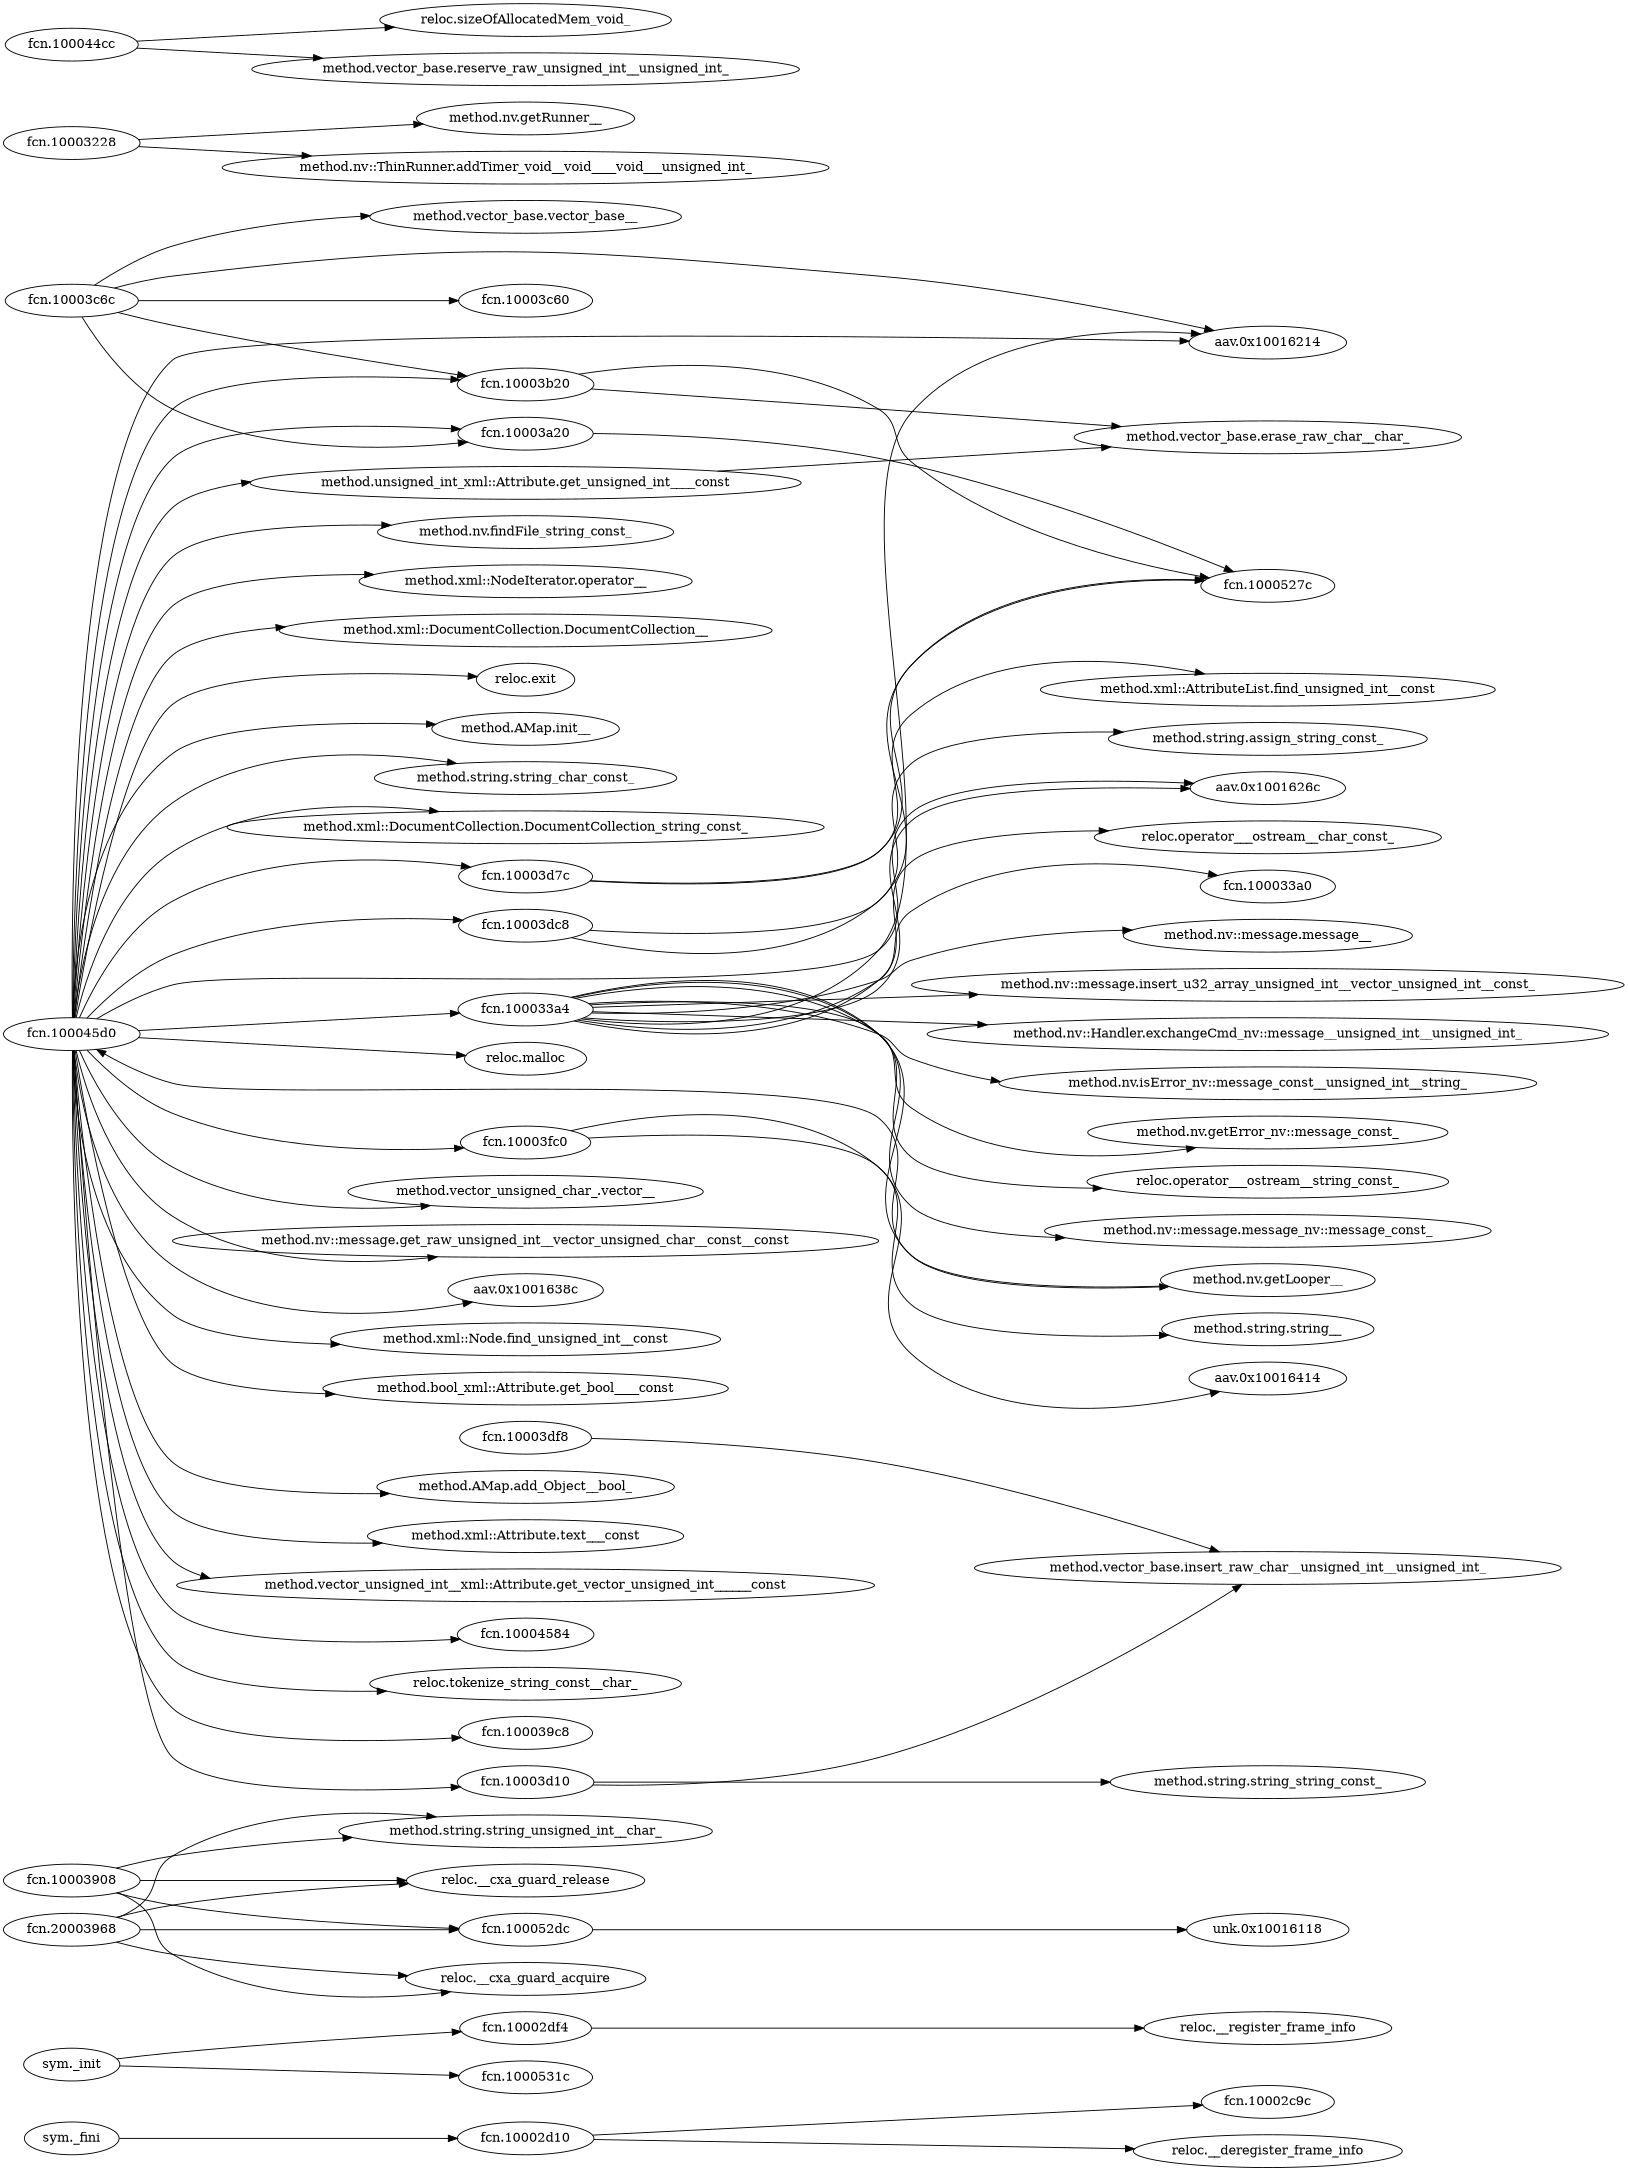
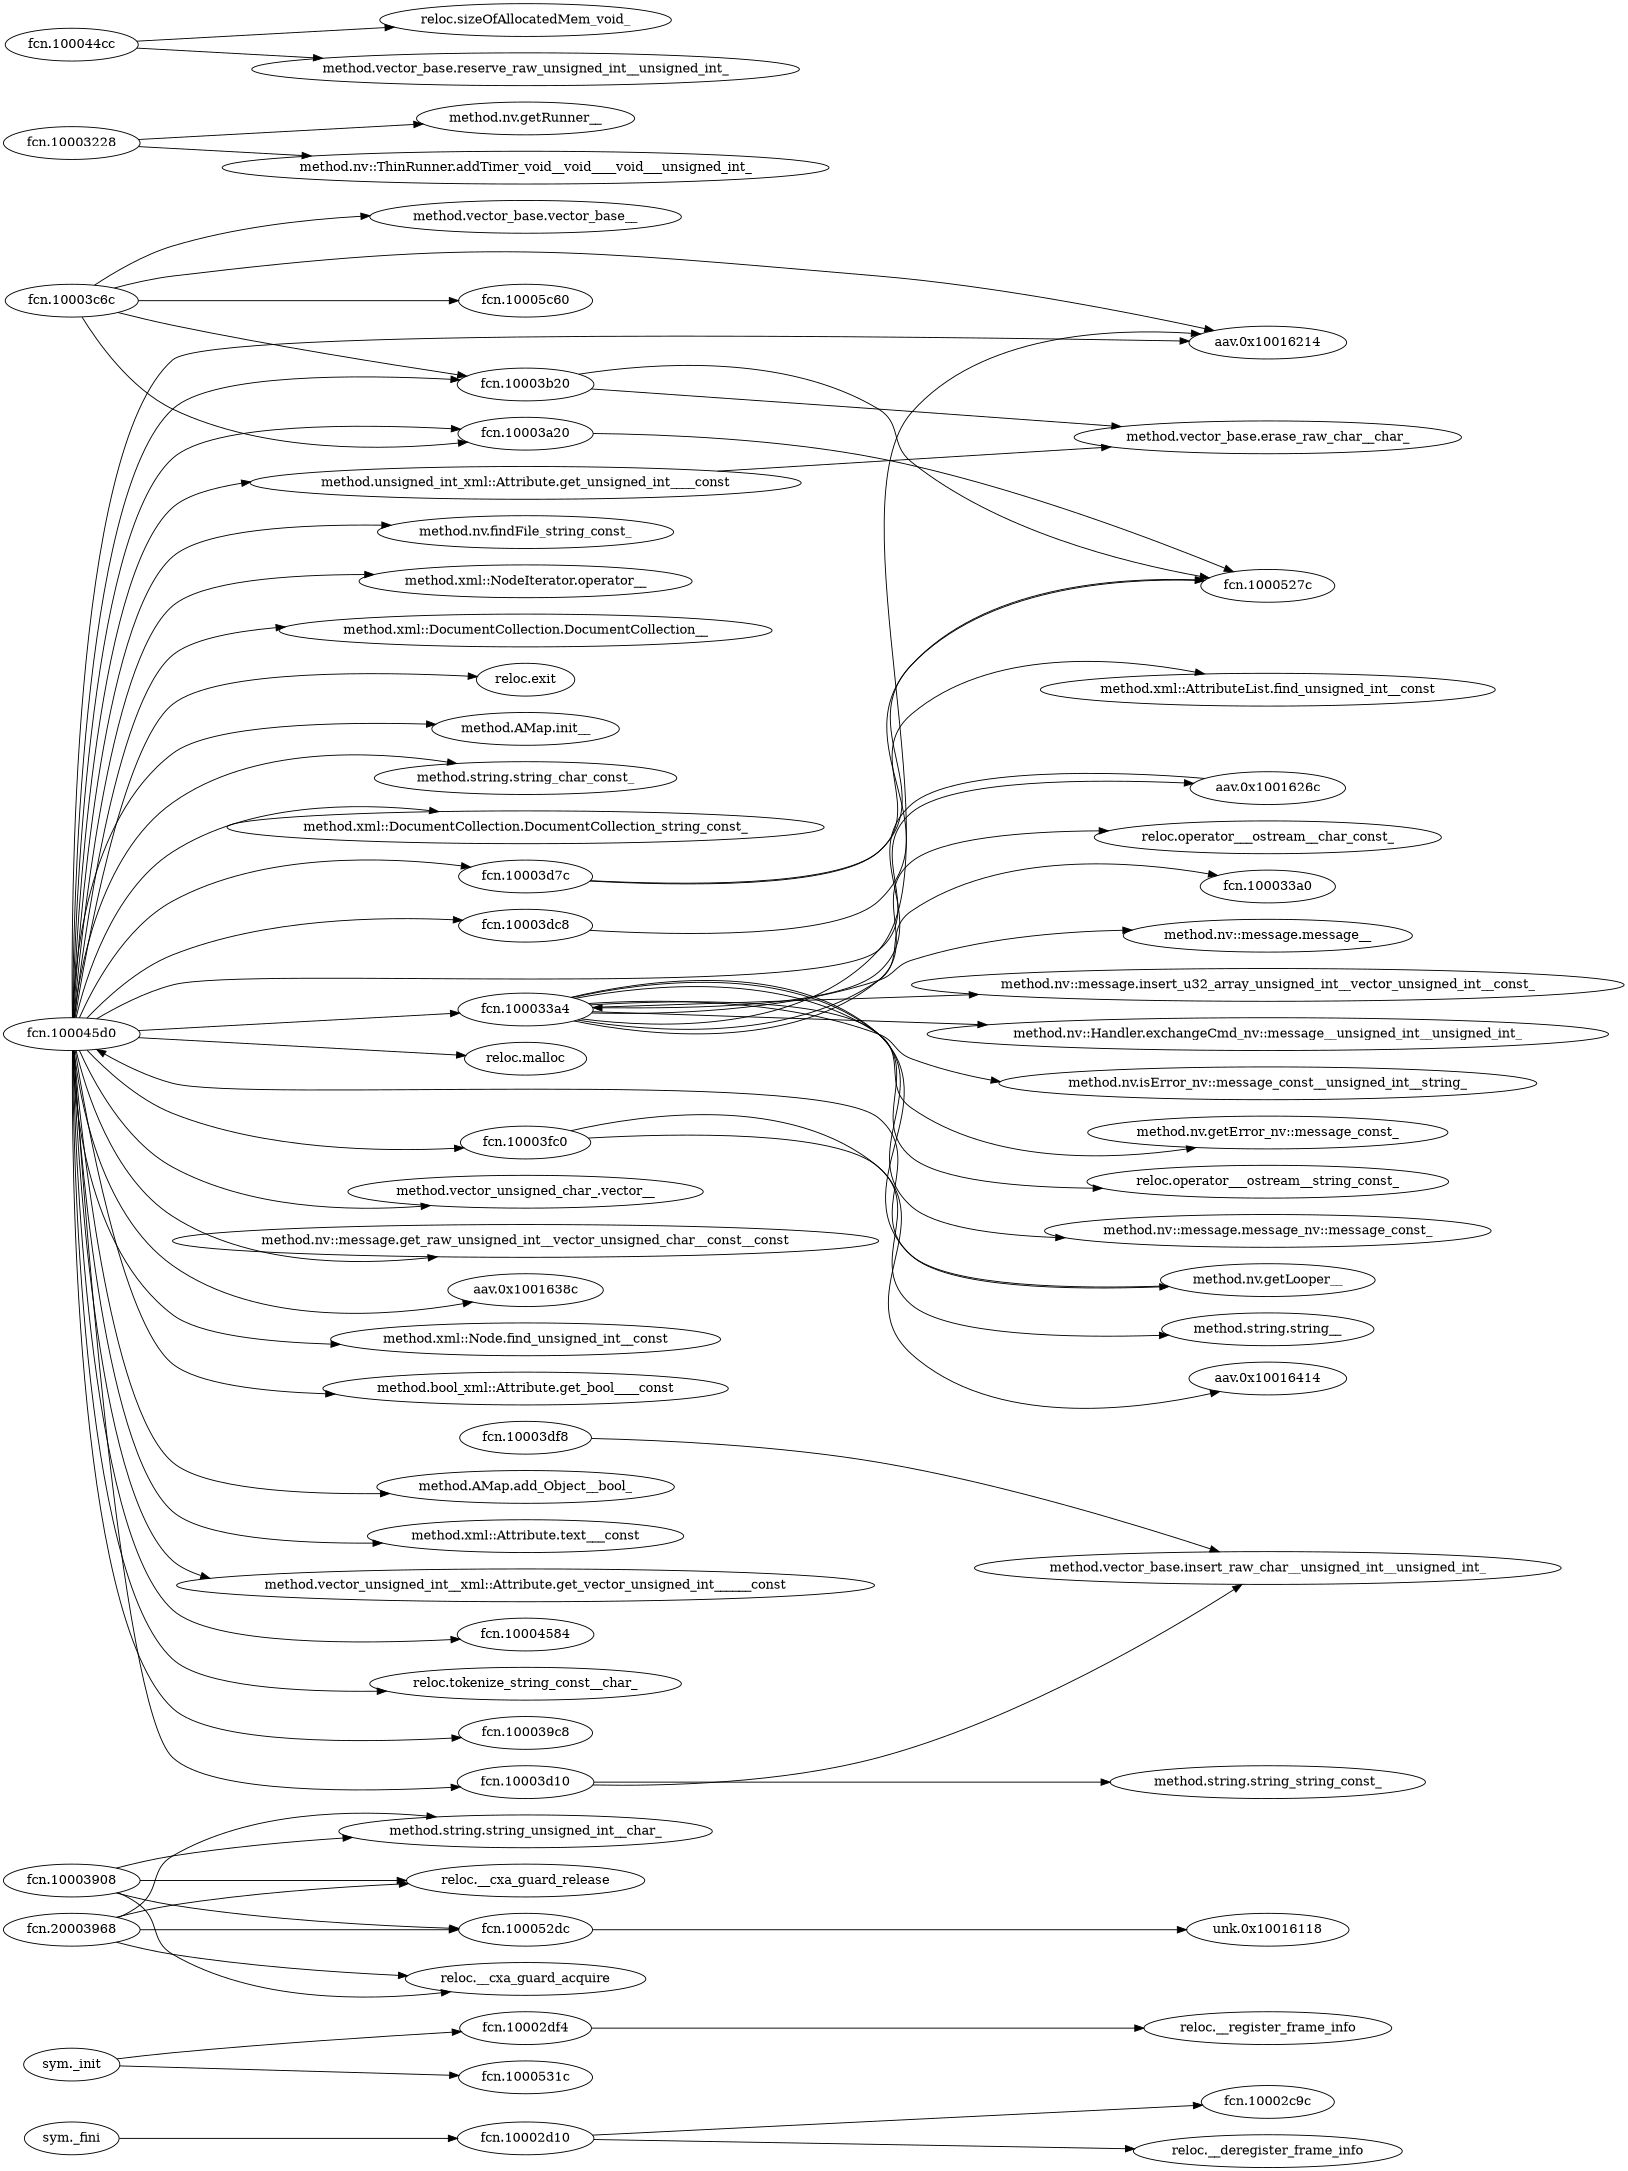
node "fcn.10003c60": label "fcn.10003c60" -> "fcn.10005c60"
node "method.string.assign_string_const_": removed
edge "fcn.100033a4" -> "aav.0x1001626c": reversed
